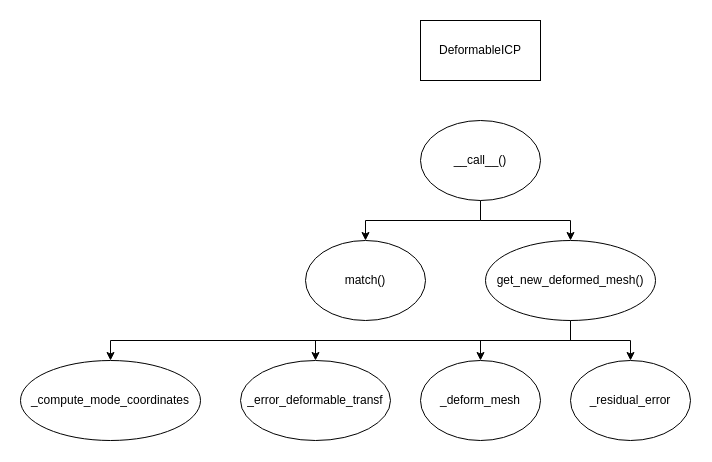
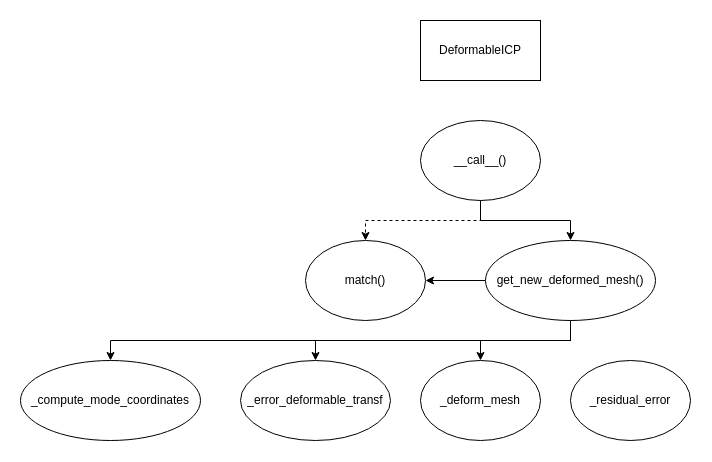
edge "__call__()" -> "match()": style solid -> dashed
edge "get_new_deformed_mesh()" -> "_residual_error": now "get_new_deformed_mesh()" -> "match()"
